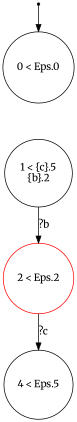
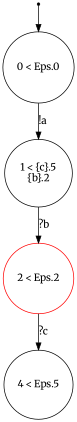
edge "0 < Eps.0" -> "1 < {c}.5 {b}.2": added, label "!a"
